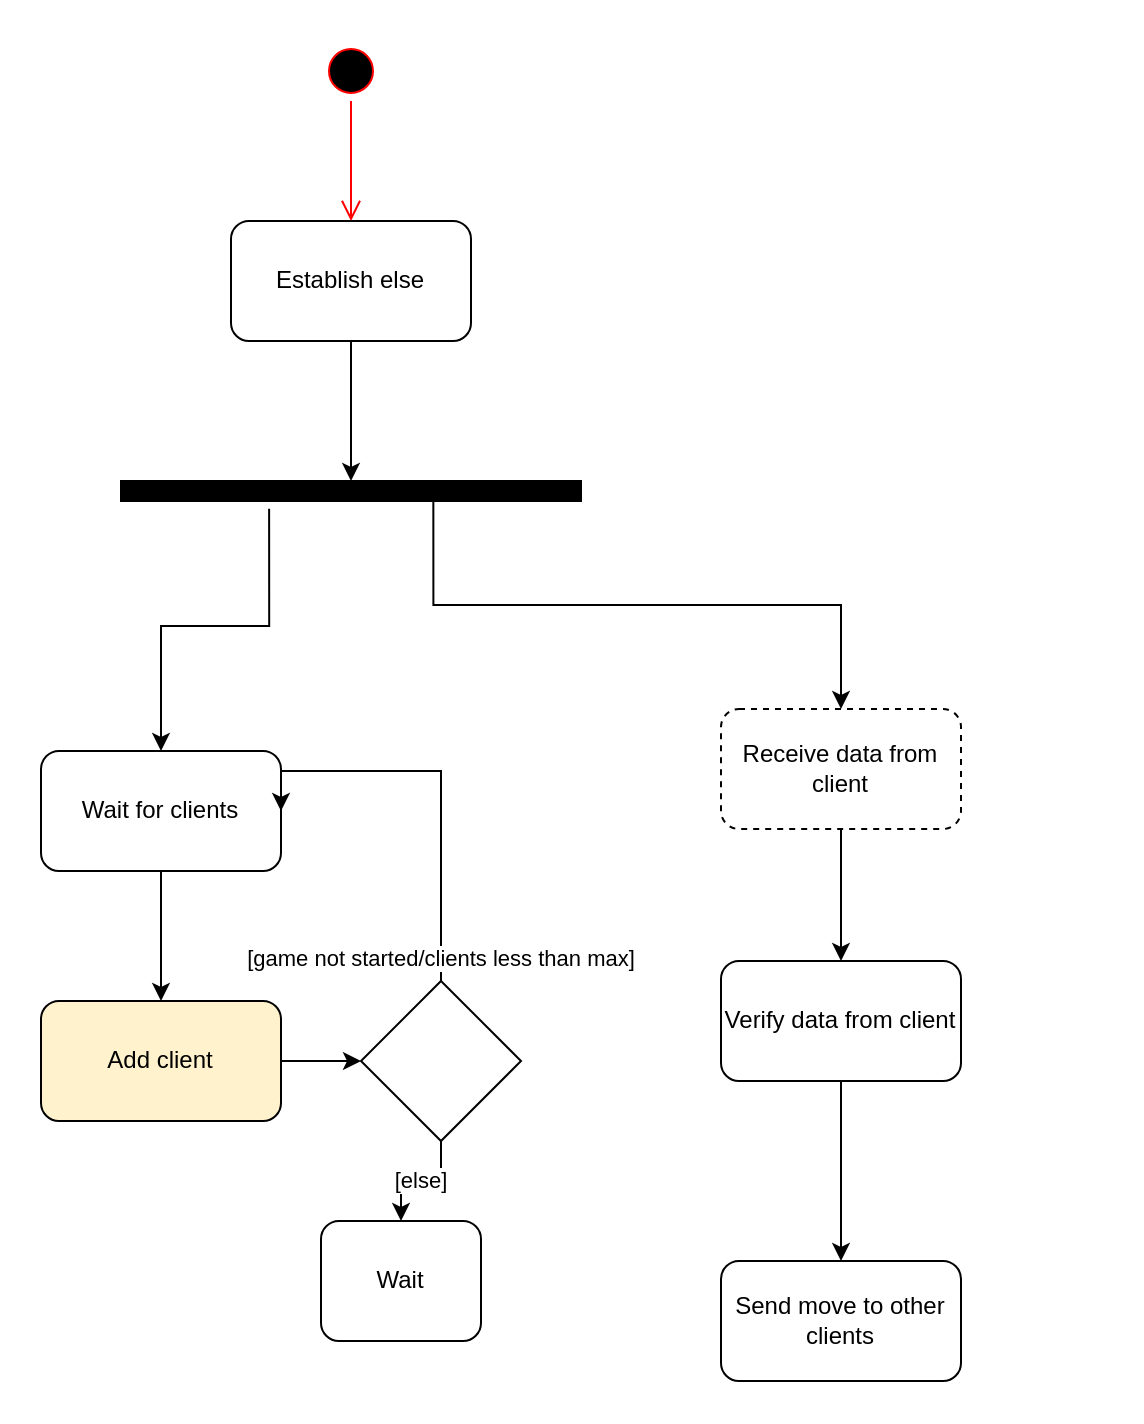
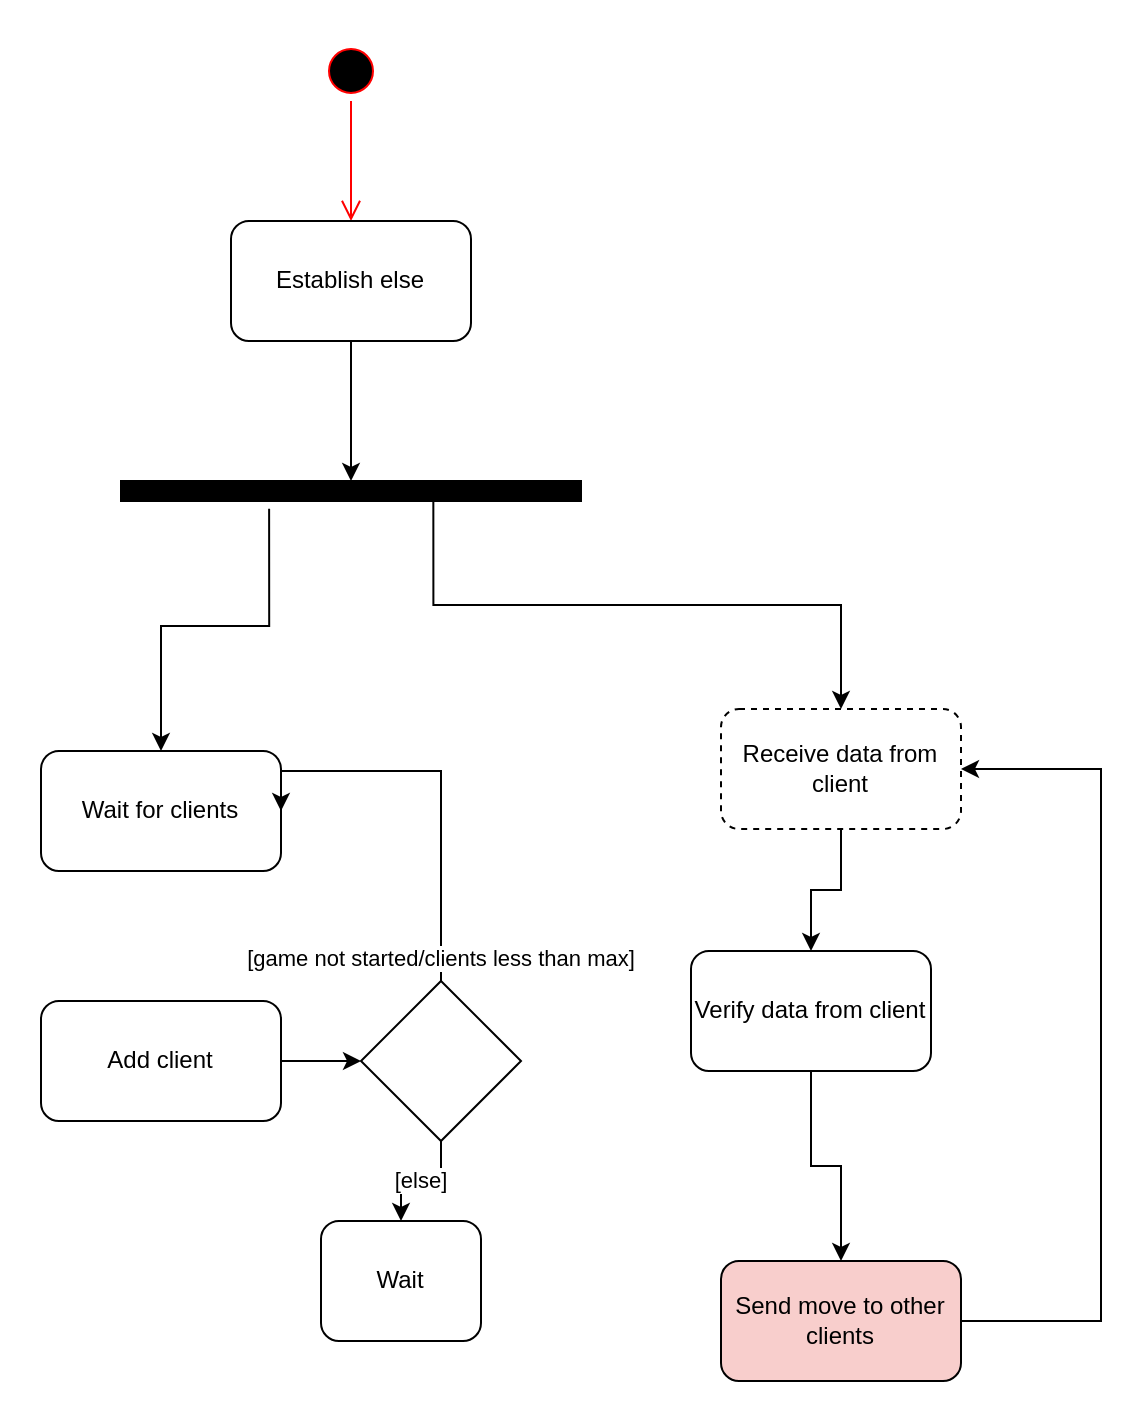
edge "Wait for clients" -> "Add client": removed
node "Verify data from client": moved (841, 1021) -> (811, 1011)
edge "Send move to other clients" -> "Receive data from client": added
node "Add client": fillcolor #fff2cc -> #ffffff
node "Send move to other clients": fillcolor #ffffff -> #f8cecc
